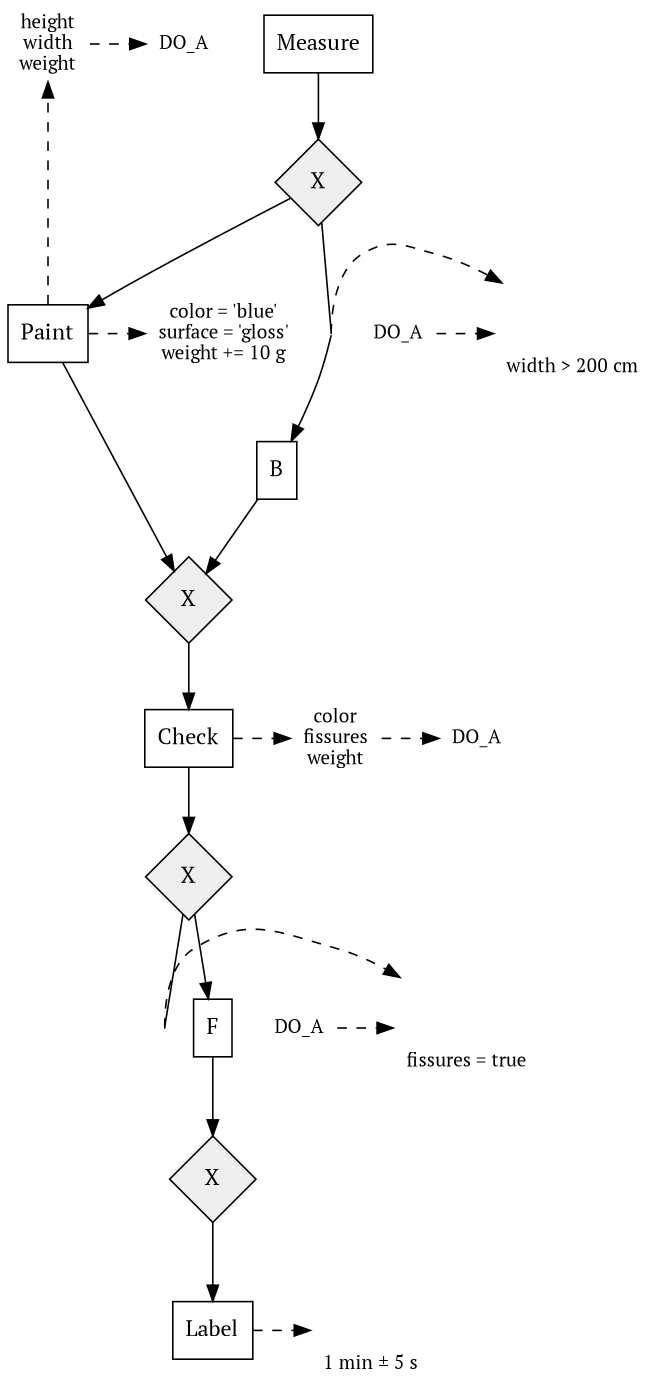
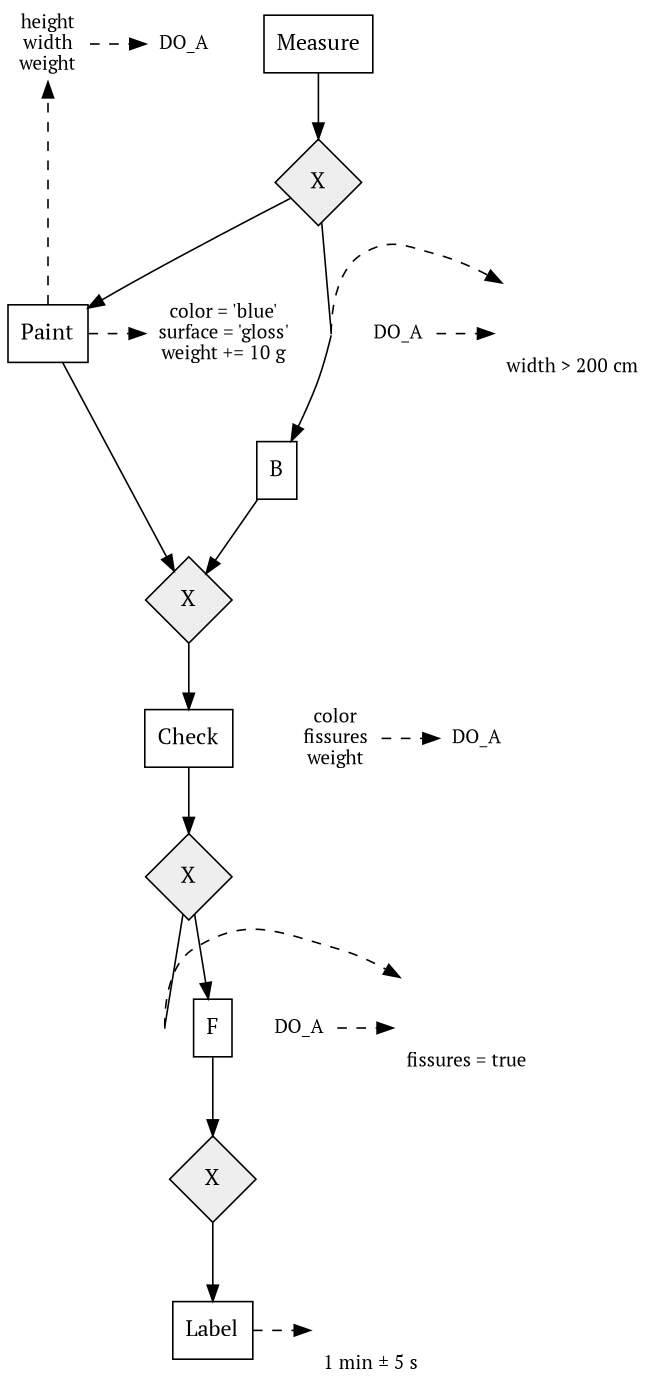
edge "Check" -> "color fissures weight": removed
